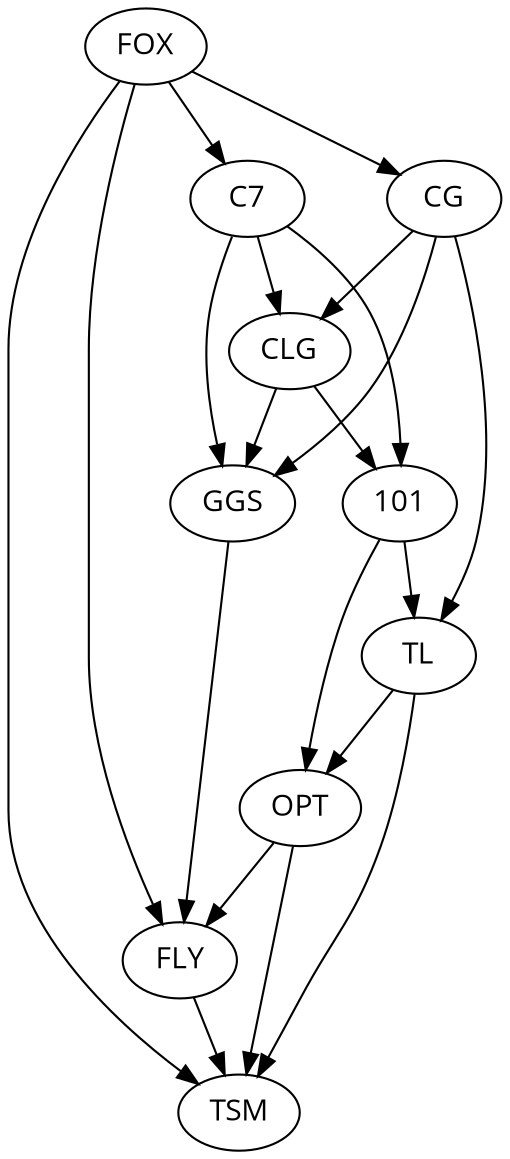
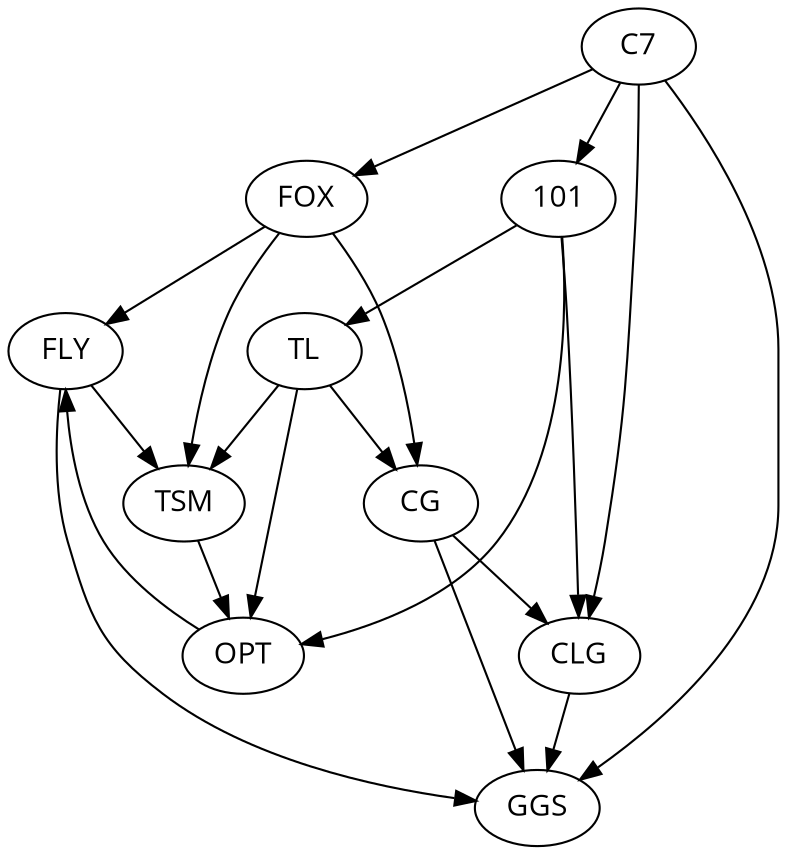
edge "FOX" -> "C7": reversed
edge "CLG" -> "101": reversed
edge "CG" -> "TL": reversed
edge "GGS" -> "FLY": reversed
edge "OPT" -> "TSM": reversed
